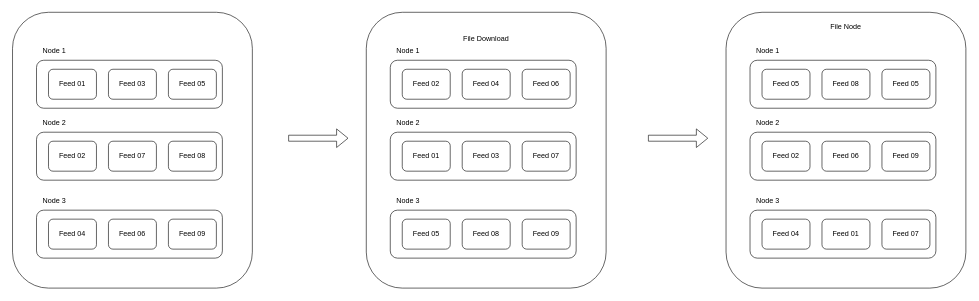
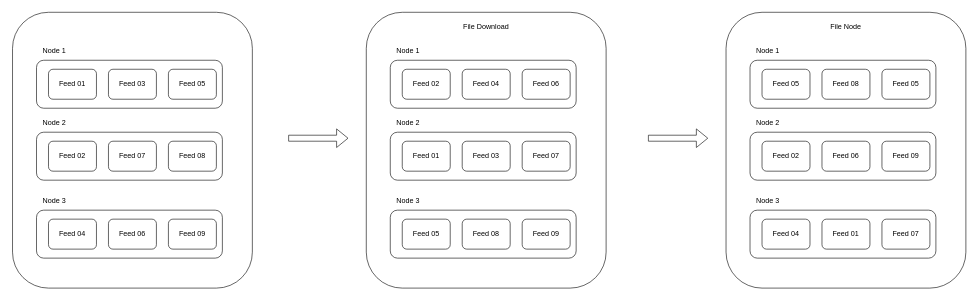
node "File Download": moved (486, 39) -> (486, 27)
